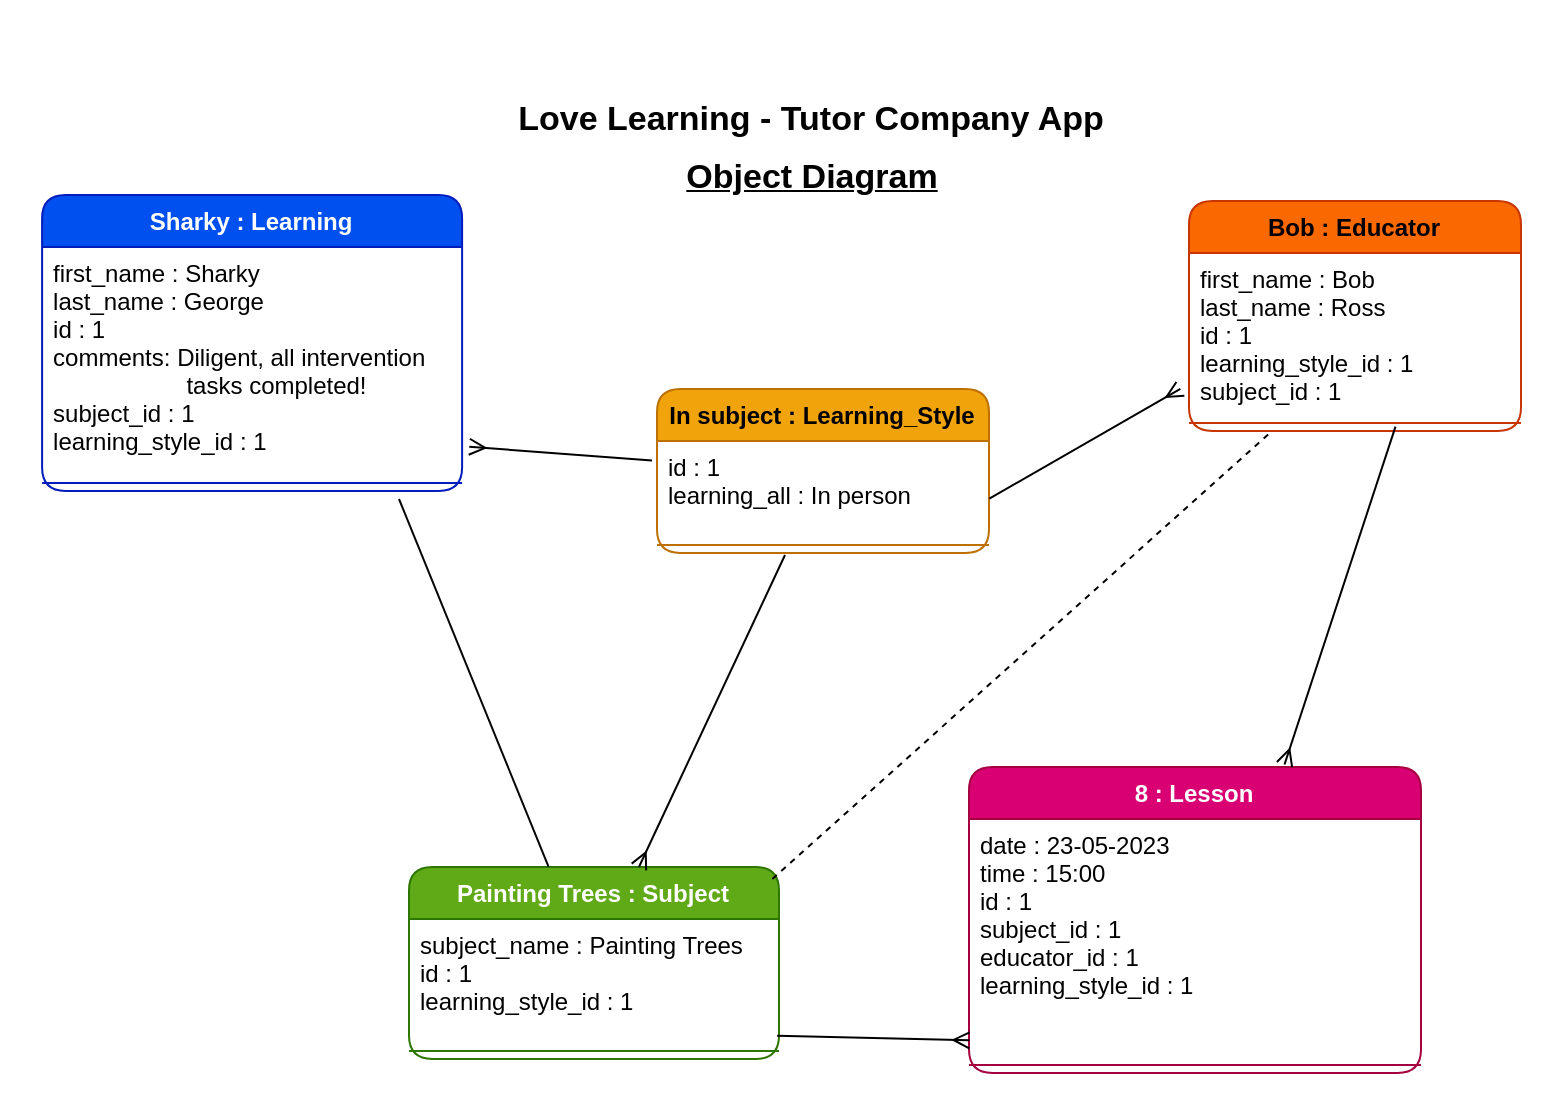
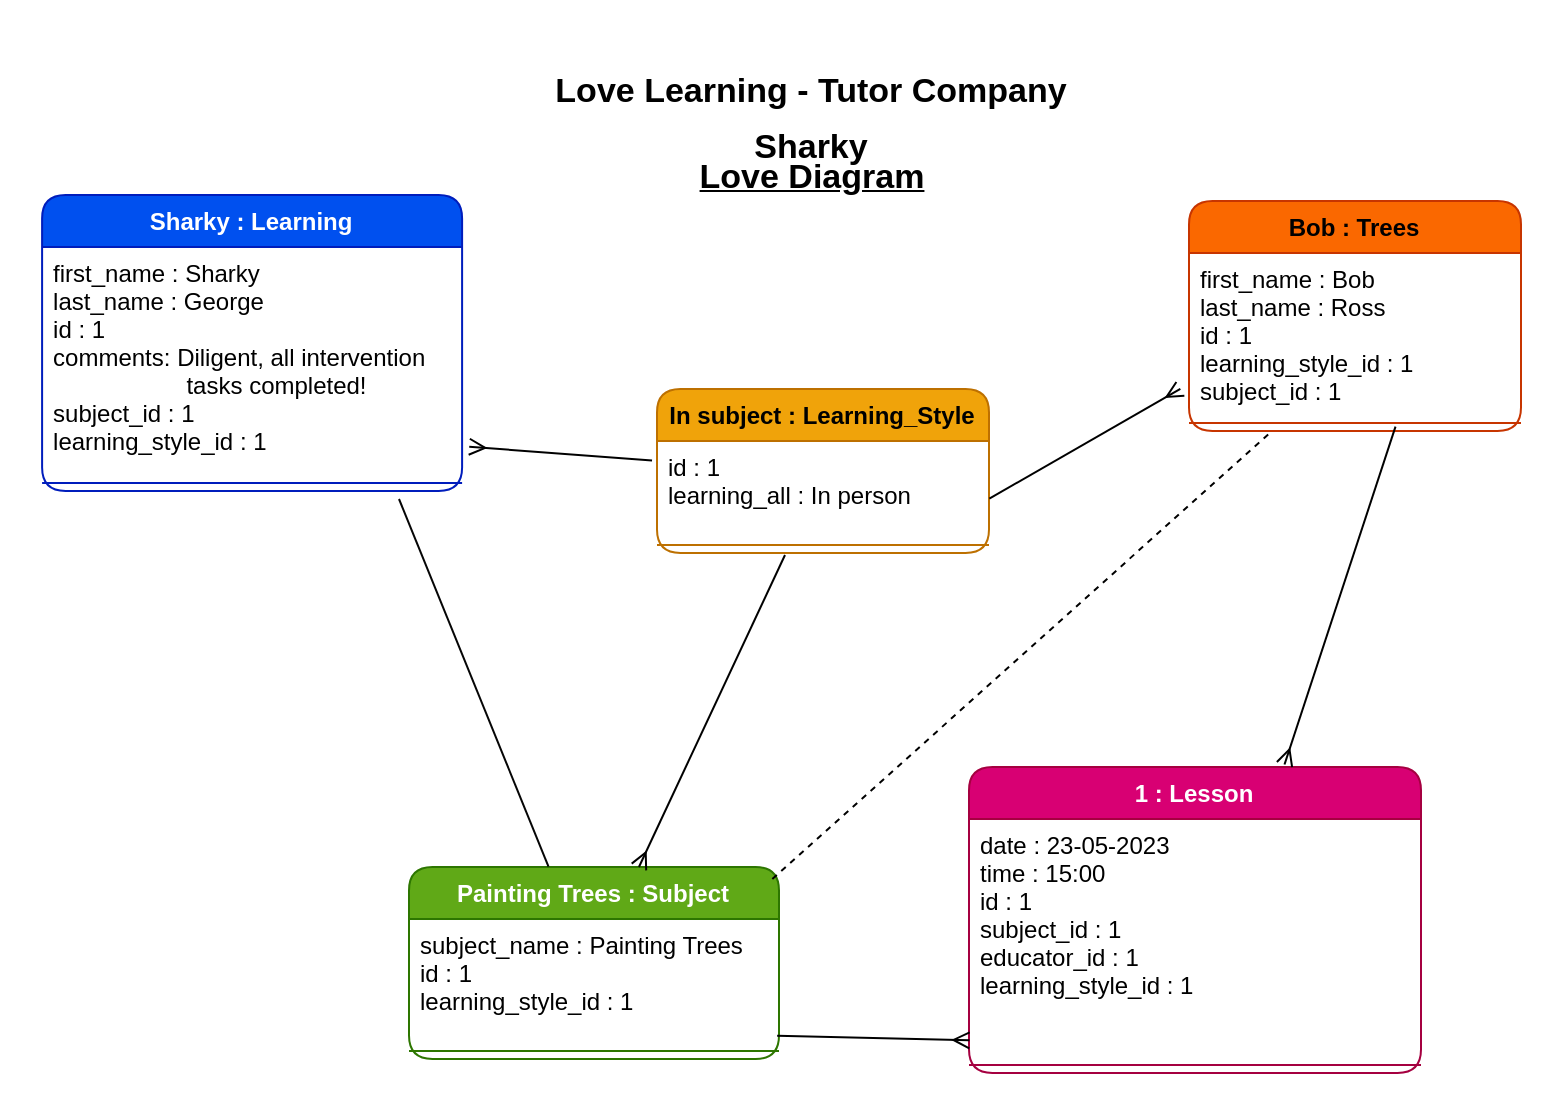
node "Love Learning - Tutor Company App": label "Love Learning - Tutor Company App" -> "Love Learning - Tutor Company Sharky"
node "Object Diagram": label "Object Diagram" -> "Love Diagram"
node "Bob : Educator": label "Bob : Educator" -> "Bob : Trees"
node "8 : Lesson": label "8 : Lesson" -> "1 : Lesson"
